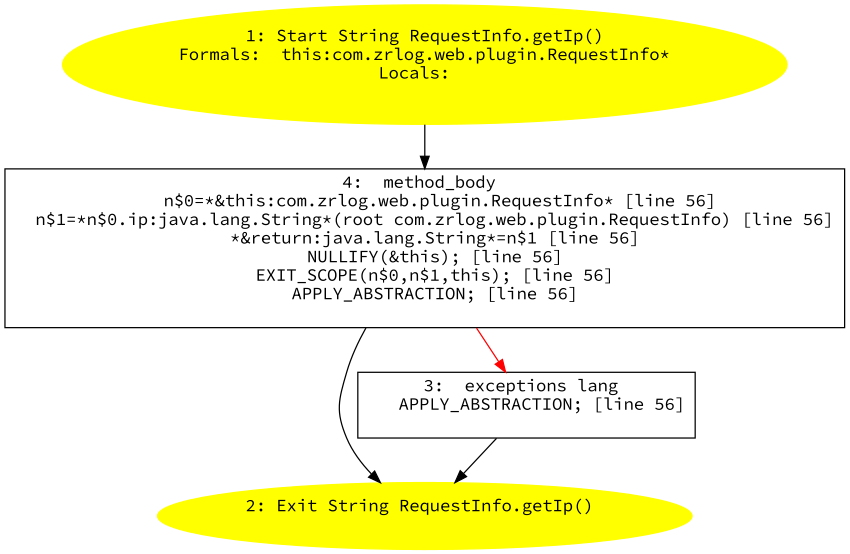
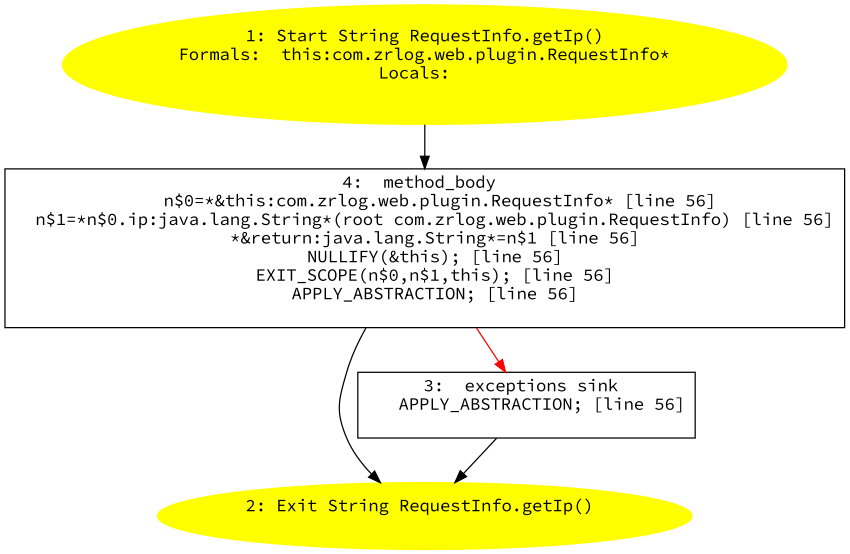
node "3:  exceptions lang APPLY_ABSTRACTION; [line 56]": label "3:  exceptions lang APPLY_ABSTRACTION; [line 56]" -> "3:  exceptions sink APPLY_ABSTRACTION; [line 56]"
